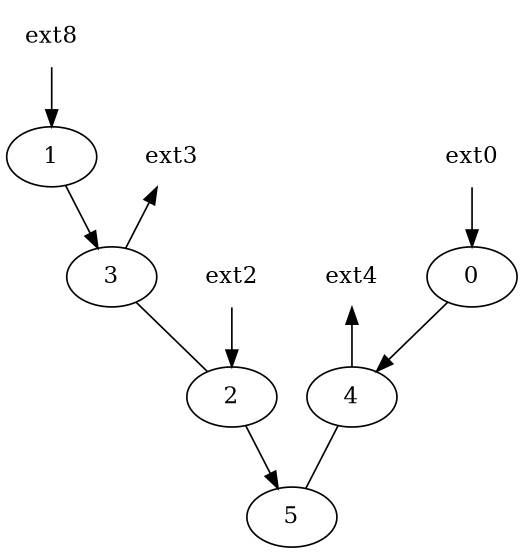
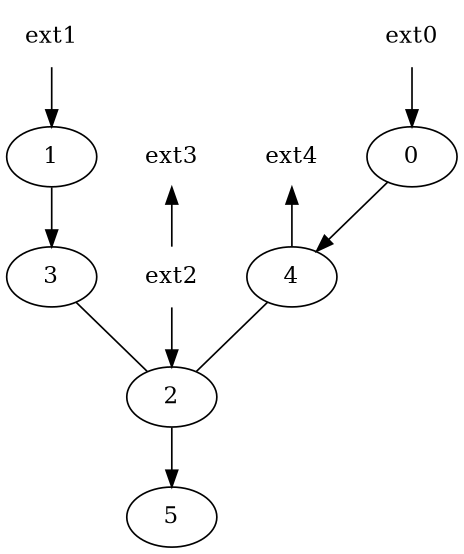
node "ext8": label "ext8" -> "ext1"
edge "3" -> "ext3": now "ext2" -> "ext3"
edge "4" -- "5": now "4" -- "2"
